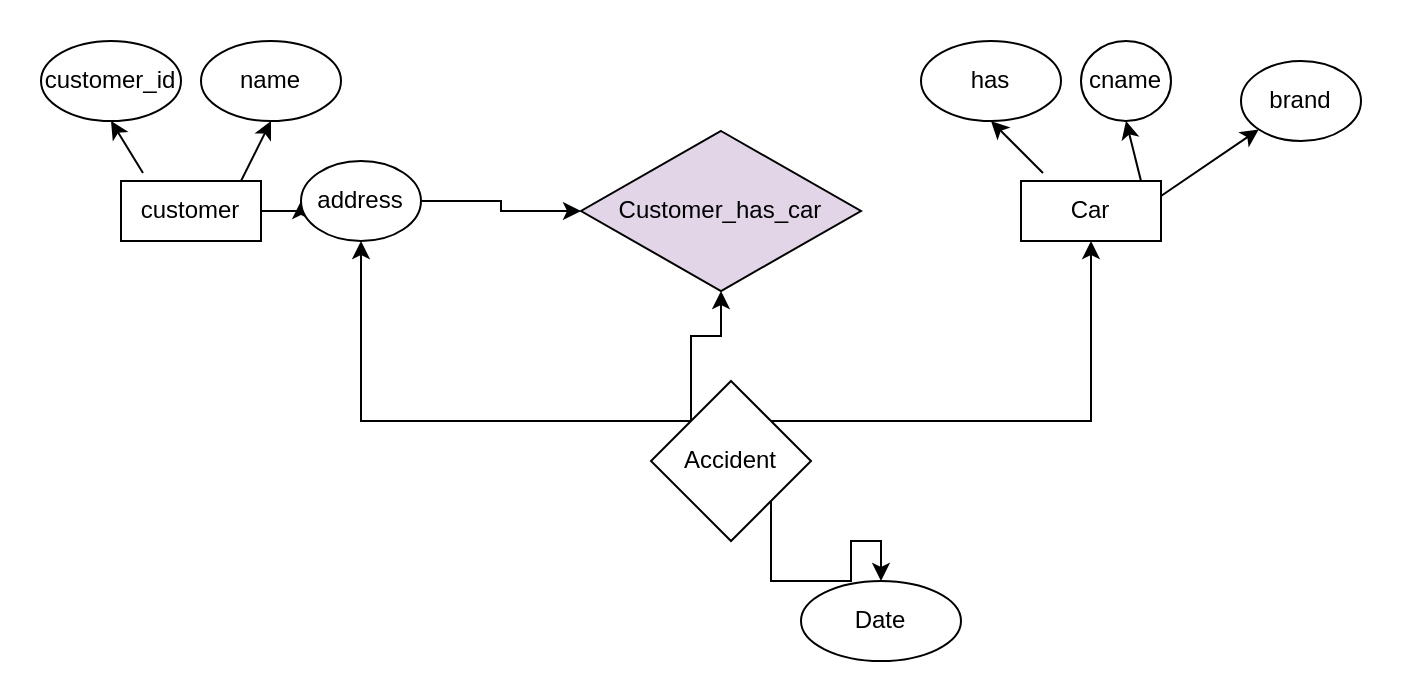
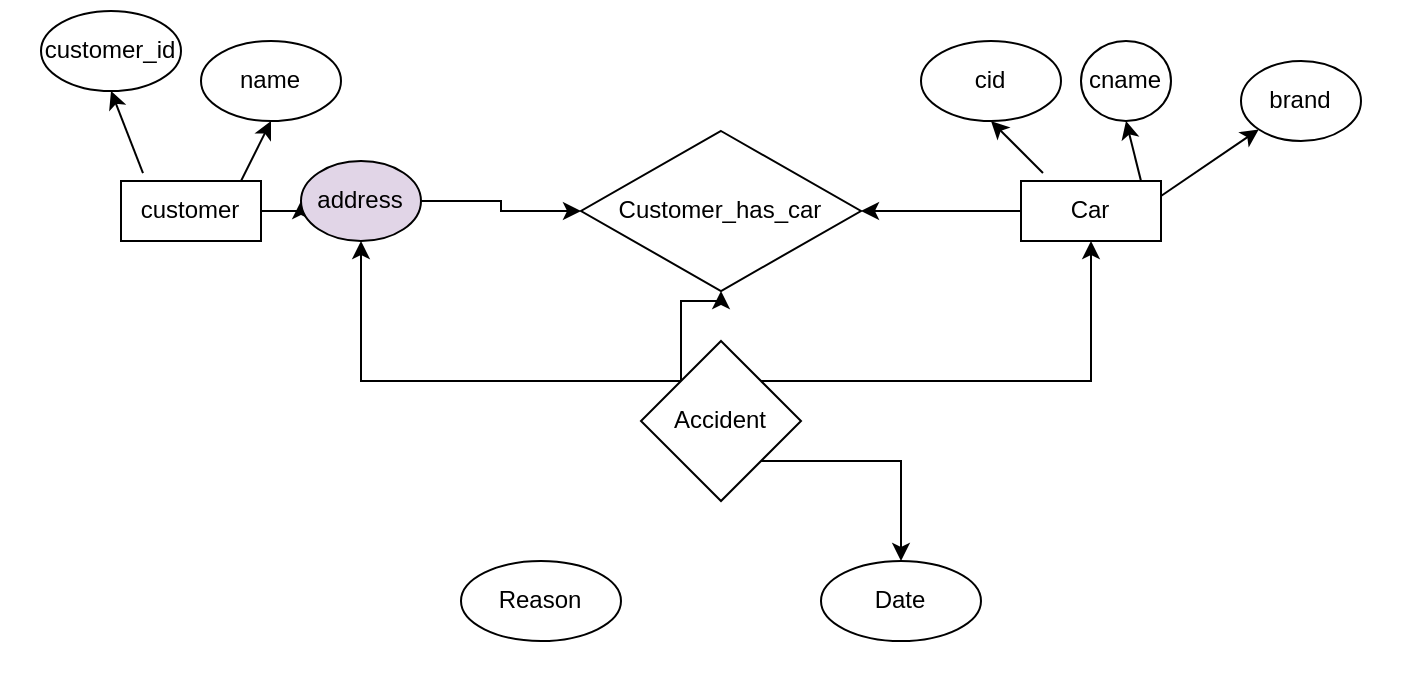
node "customer_id": moved (111, 81) -> (111, 51)
node "has": label "has" -> "cid"
node "address": fillcolor #ffffff -> #e1d5e7
node "Customer_has_car": fillcolor #e1d5e7 -> #ffffff
edge "Car" -> "Customer_has_car": added
node "Accident": moved (731, 461) -> (721, 421)
node "Reason": added
node "Date": moved (881, 621) -> (901, 601)
